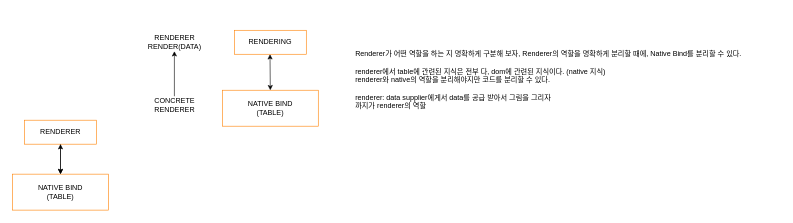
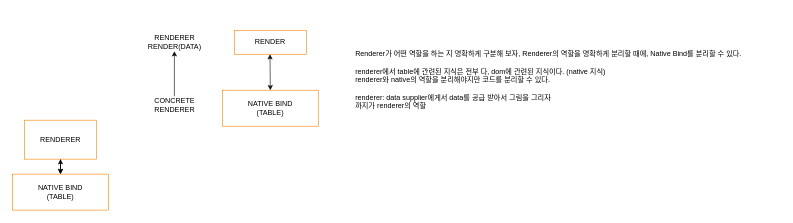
node "RENDERING": label "RENDERING" -> "RENDER"
node "RENDERER": size 72x24 -> 72x39
